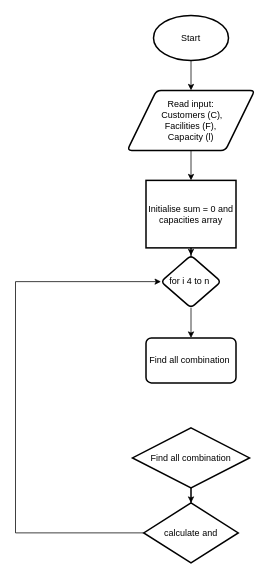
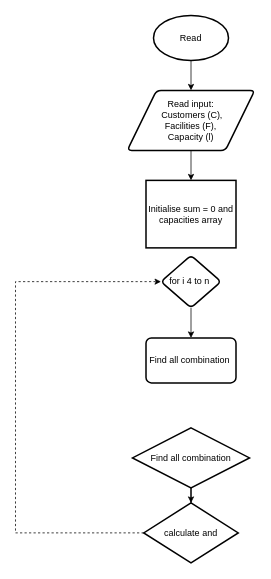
node "Start": label "Start" -> "Read"
edge "Initialise sum = 0 and capacities array" -> "for i 4 to n": removed
edge "calculate and" -> "for i 4 to n": style solid -> dashed
